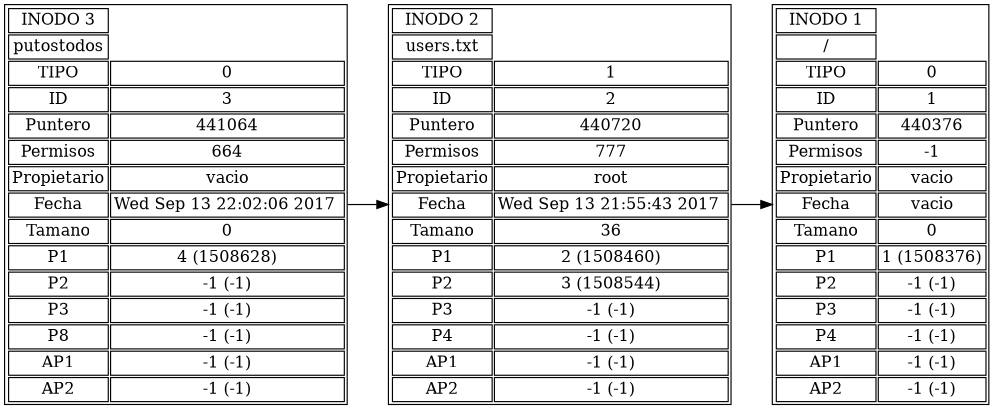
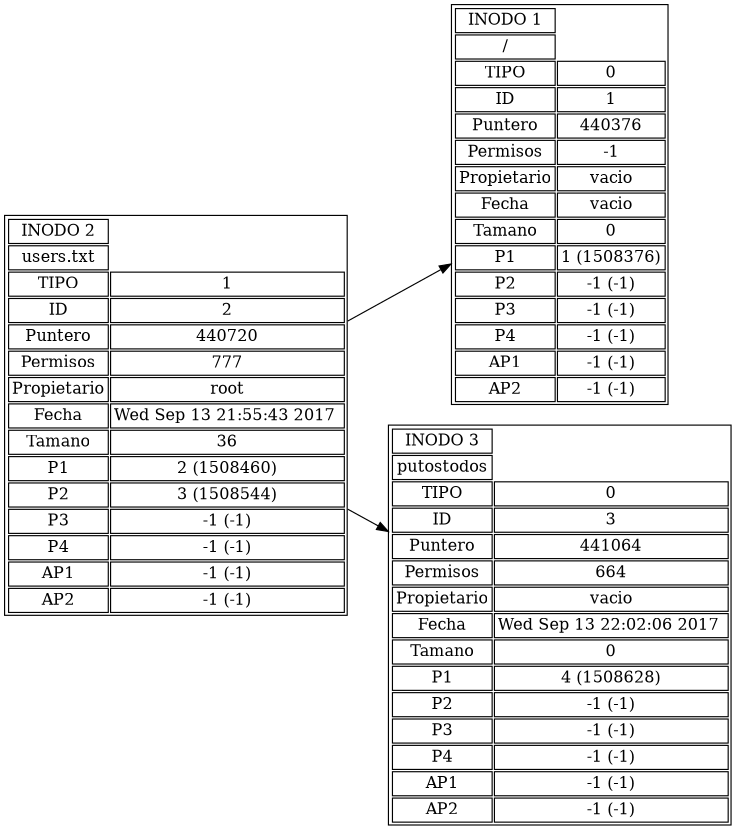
edge "INODO 3" -> "INODO 2": reversed
node "INODO 3": text "P8" -> "P4"
